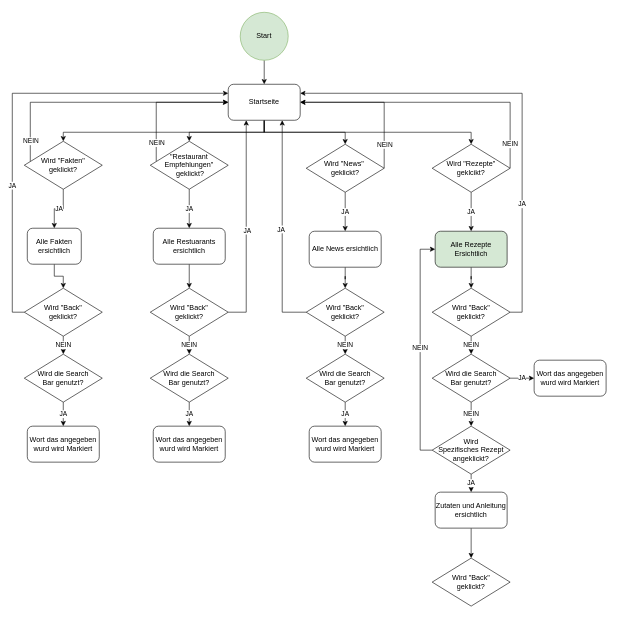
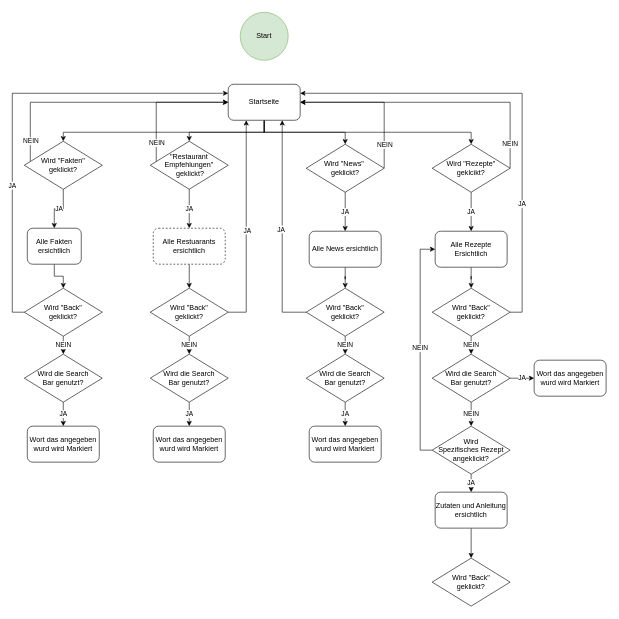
edge "Start" -> "Startseite": removed
node "Alle Restuarants ersichtlich": style solid -> dashed
node "Alle Rezepte Ersichtlich": fillcolor #d5e8d4 -> #ffffff
